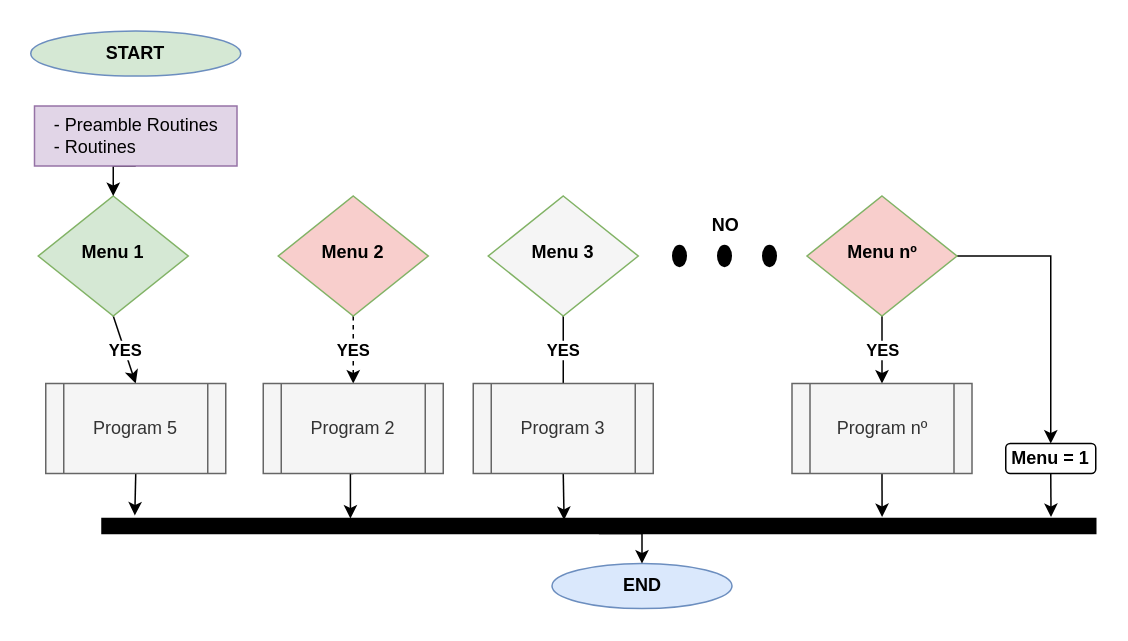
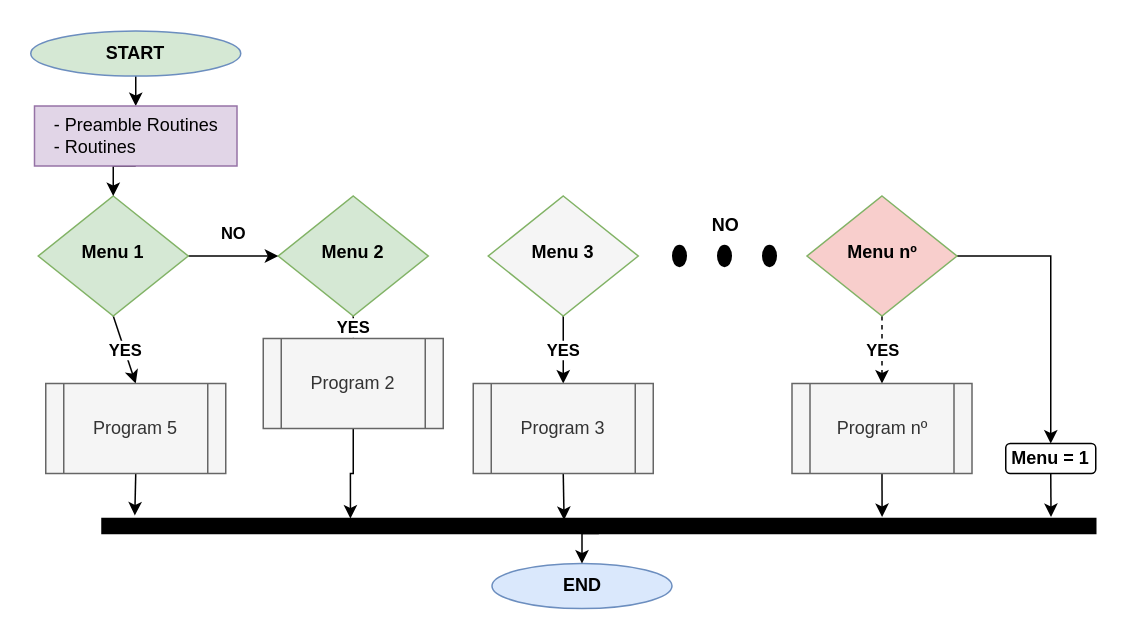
edge "START" -> "- Preamble Routines - Routines": added
edge "Menu 1" -> "Menu 2": added, label "NO"
node "Menu 2": fillcolor #f8cecc -> #d5e8d4
edge "Menu nº" -> "Program nº": style solid -> dashed
edge "Menu 3" -- "Program 3": arrowhead none -> classic
node "Program 2": moved (353, 428) -> (353, 383)
node "END": moved (642, 586) -> (582, 586)
